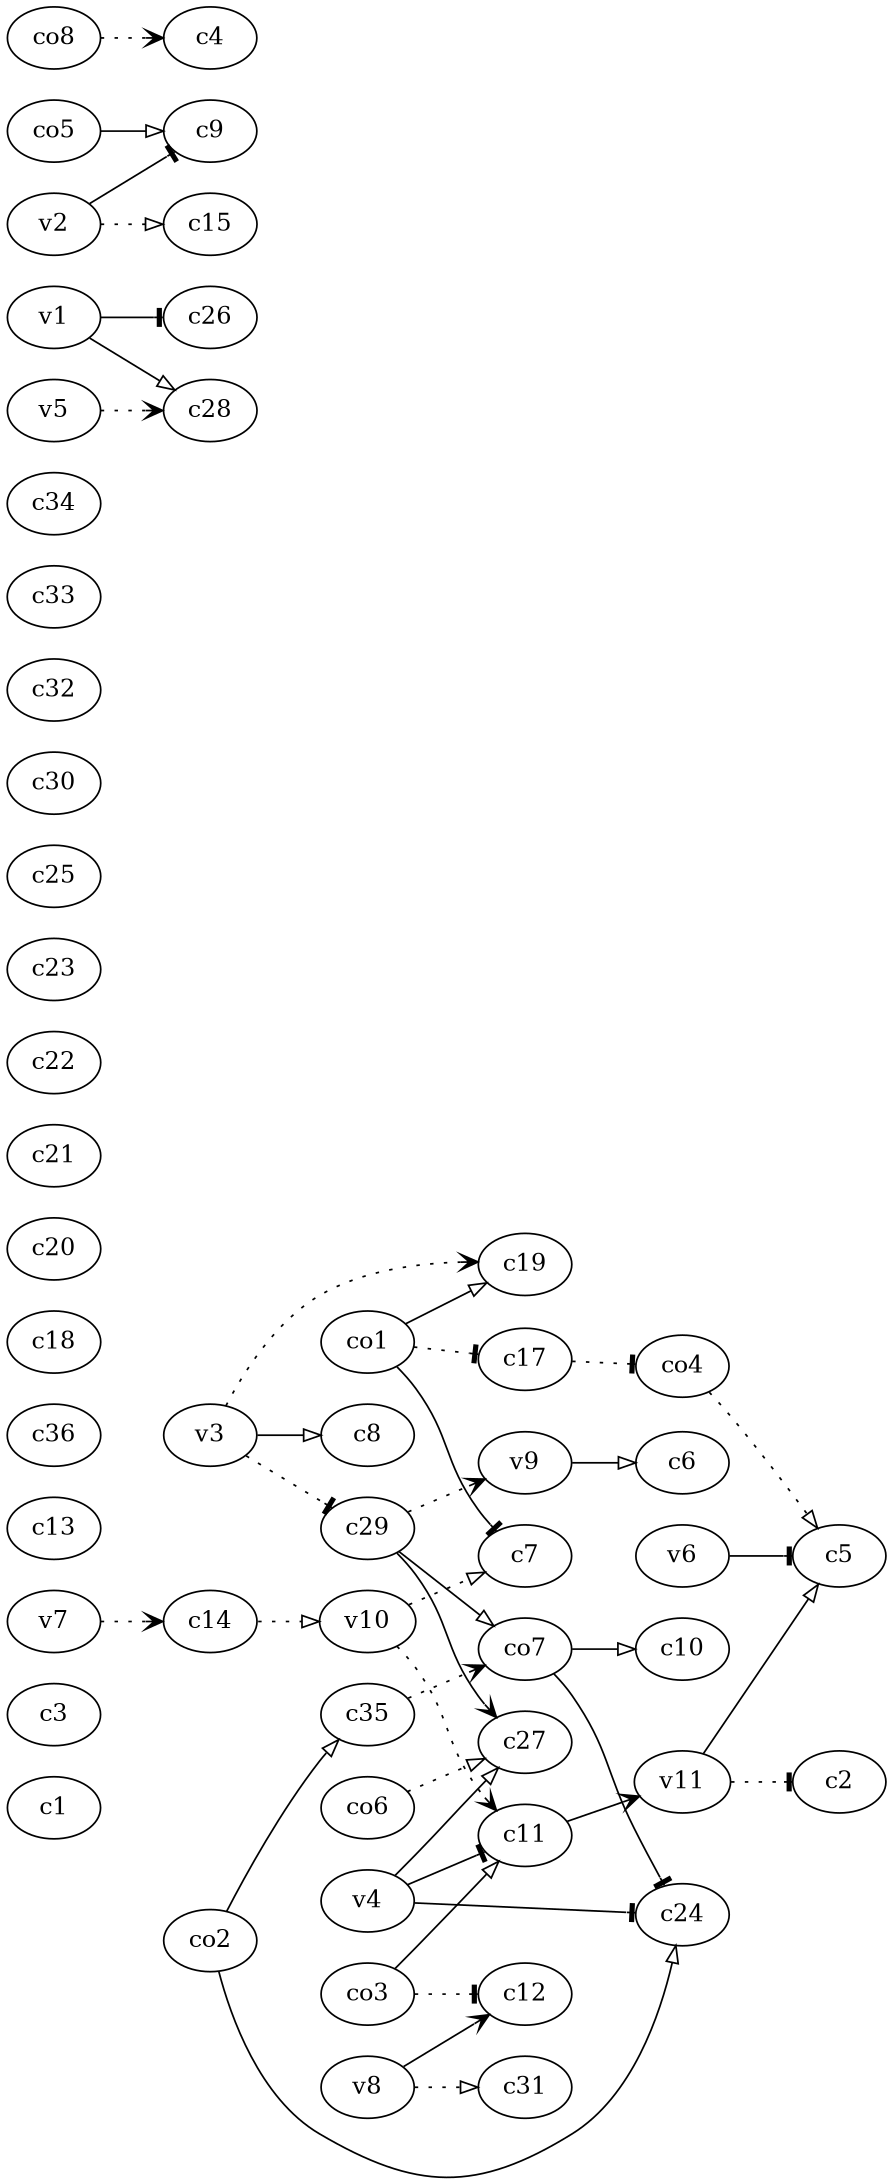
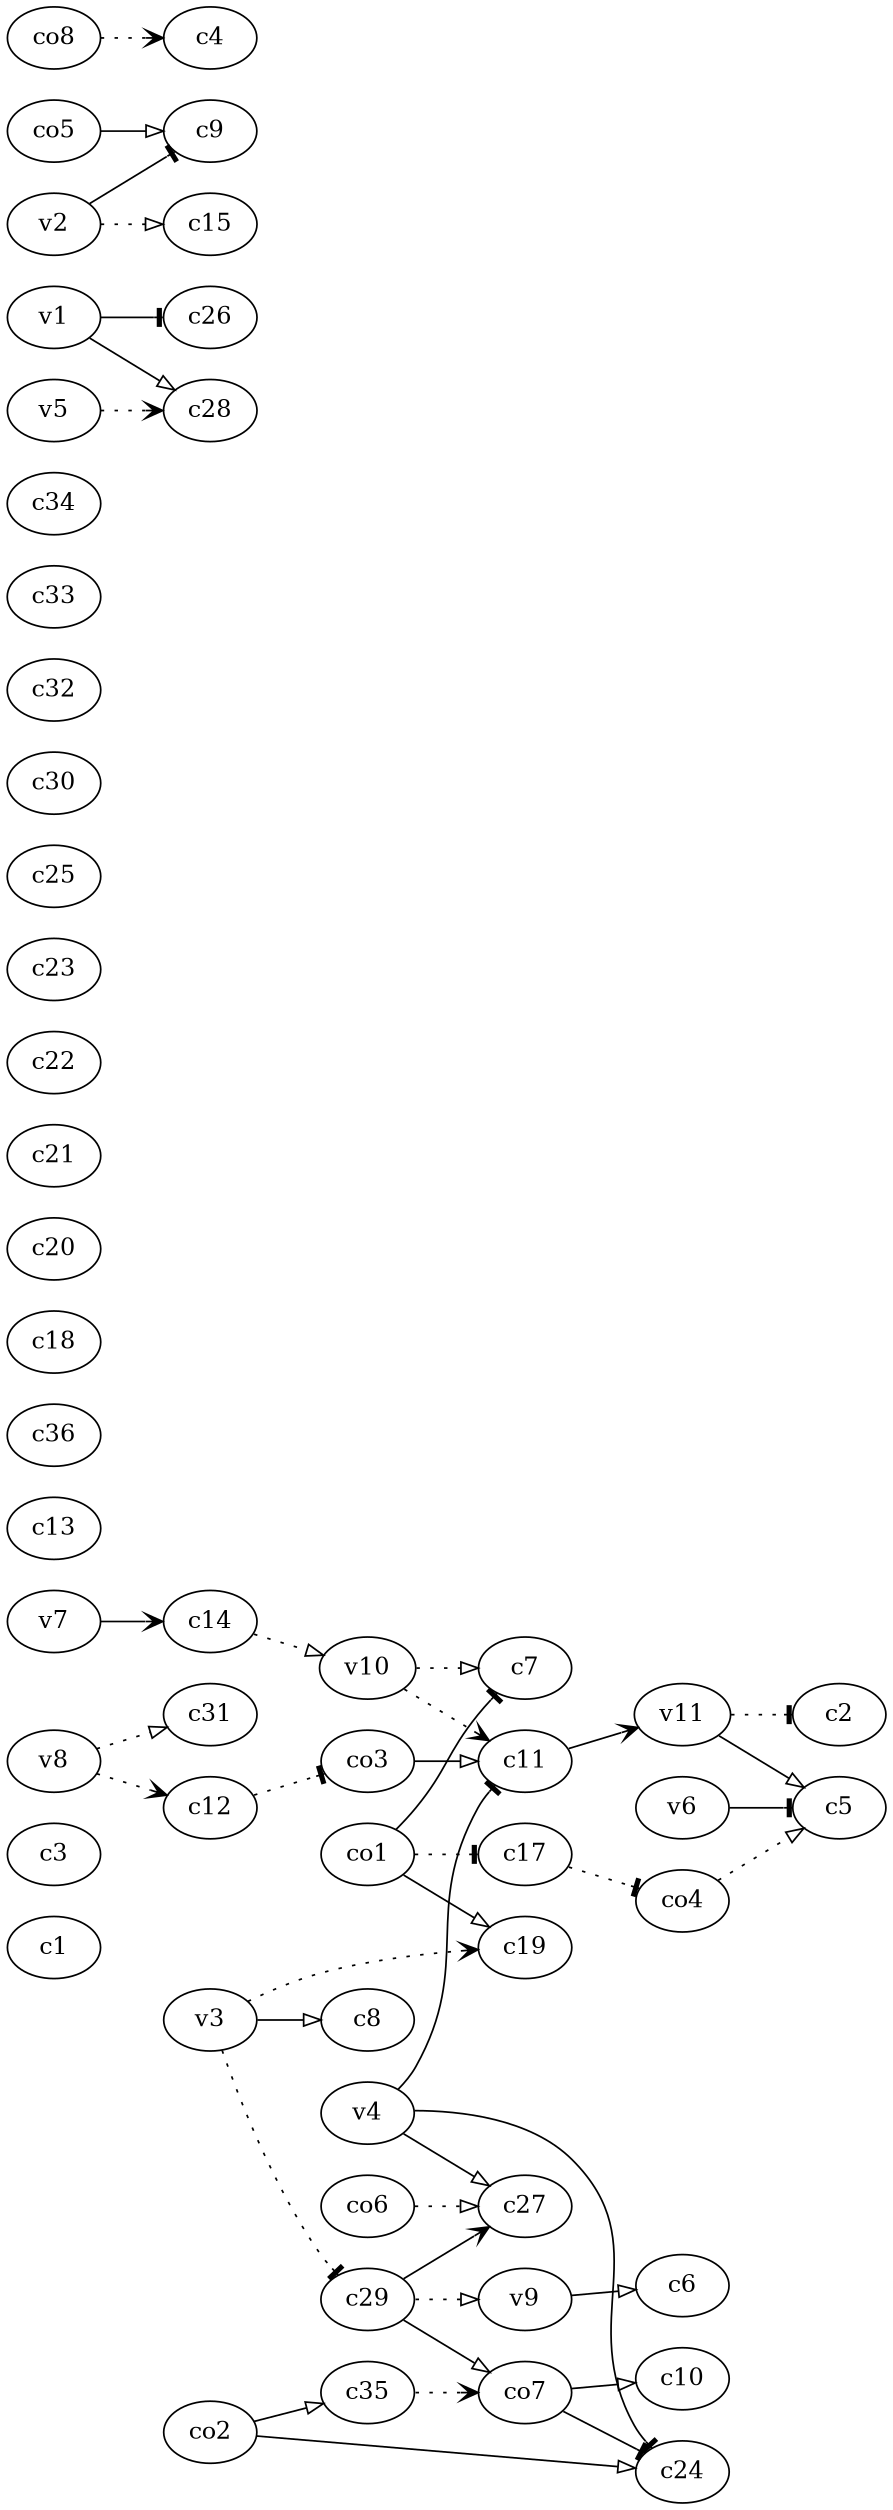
edge "c29" -> "v9": arrowhead vee -> onormal
edge "v7" -> "c14": style dotted -> solid
edge "co3" -> "c12": reversed
edge "v8" -> "c12": style solid -> dotted
